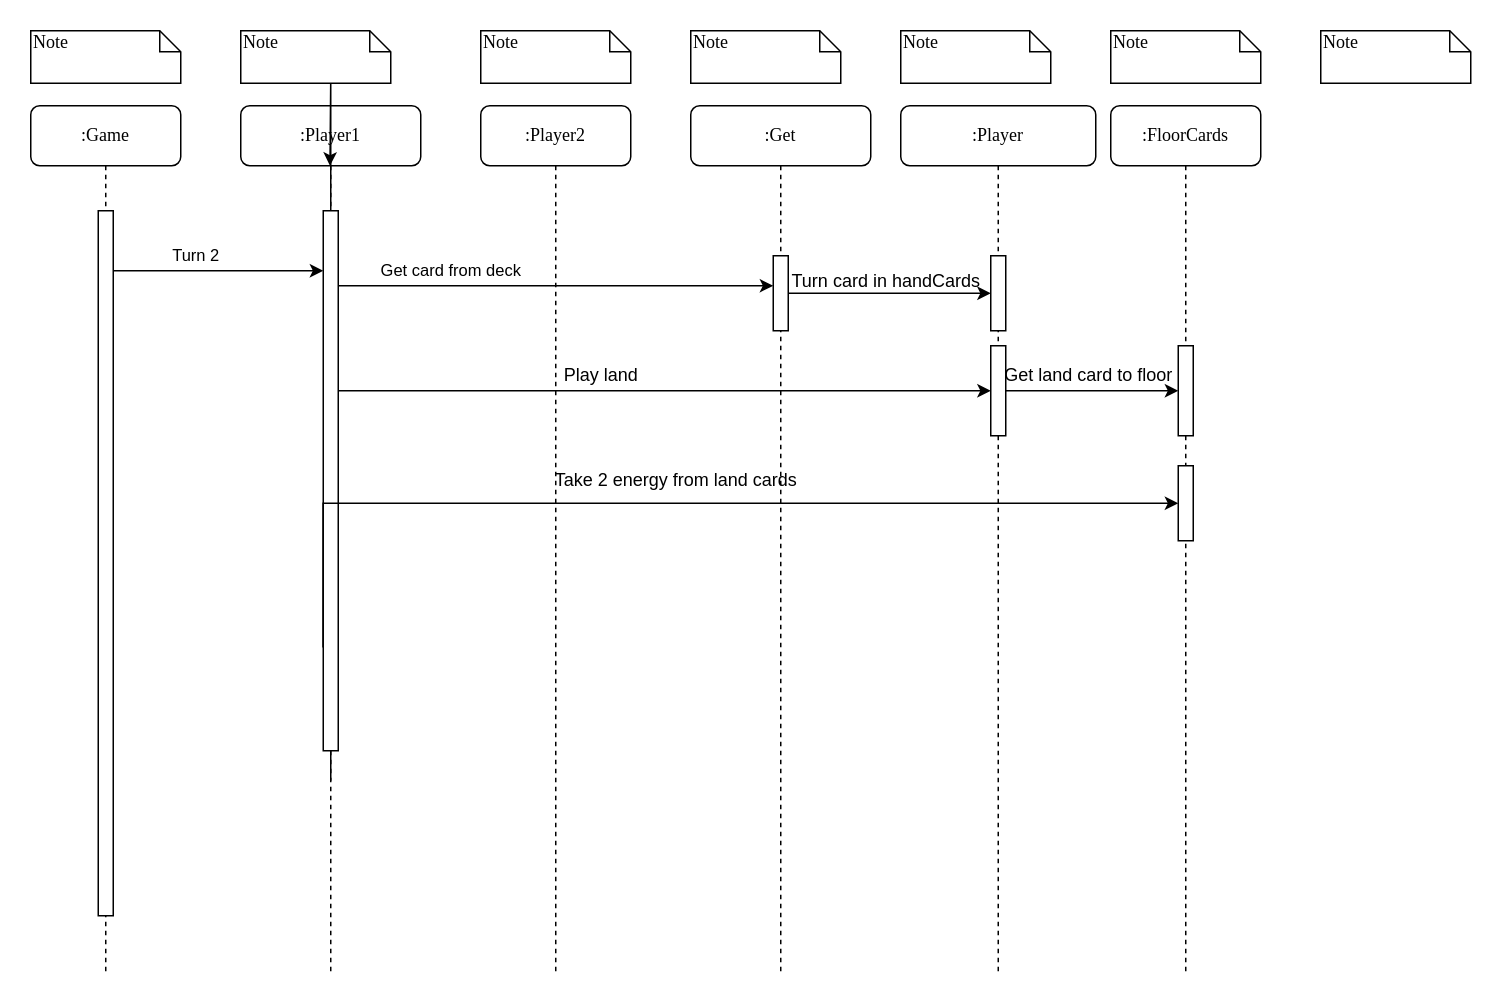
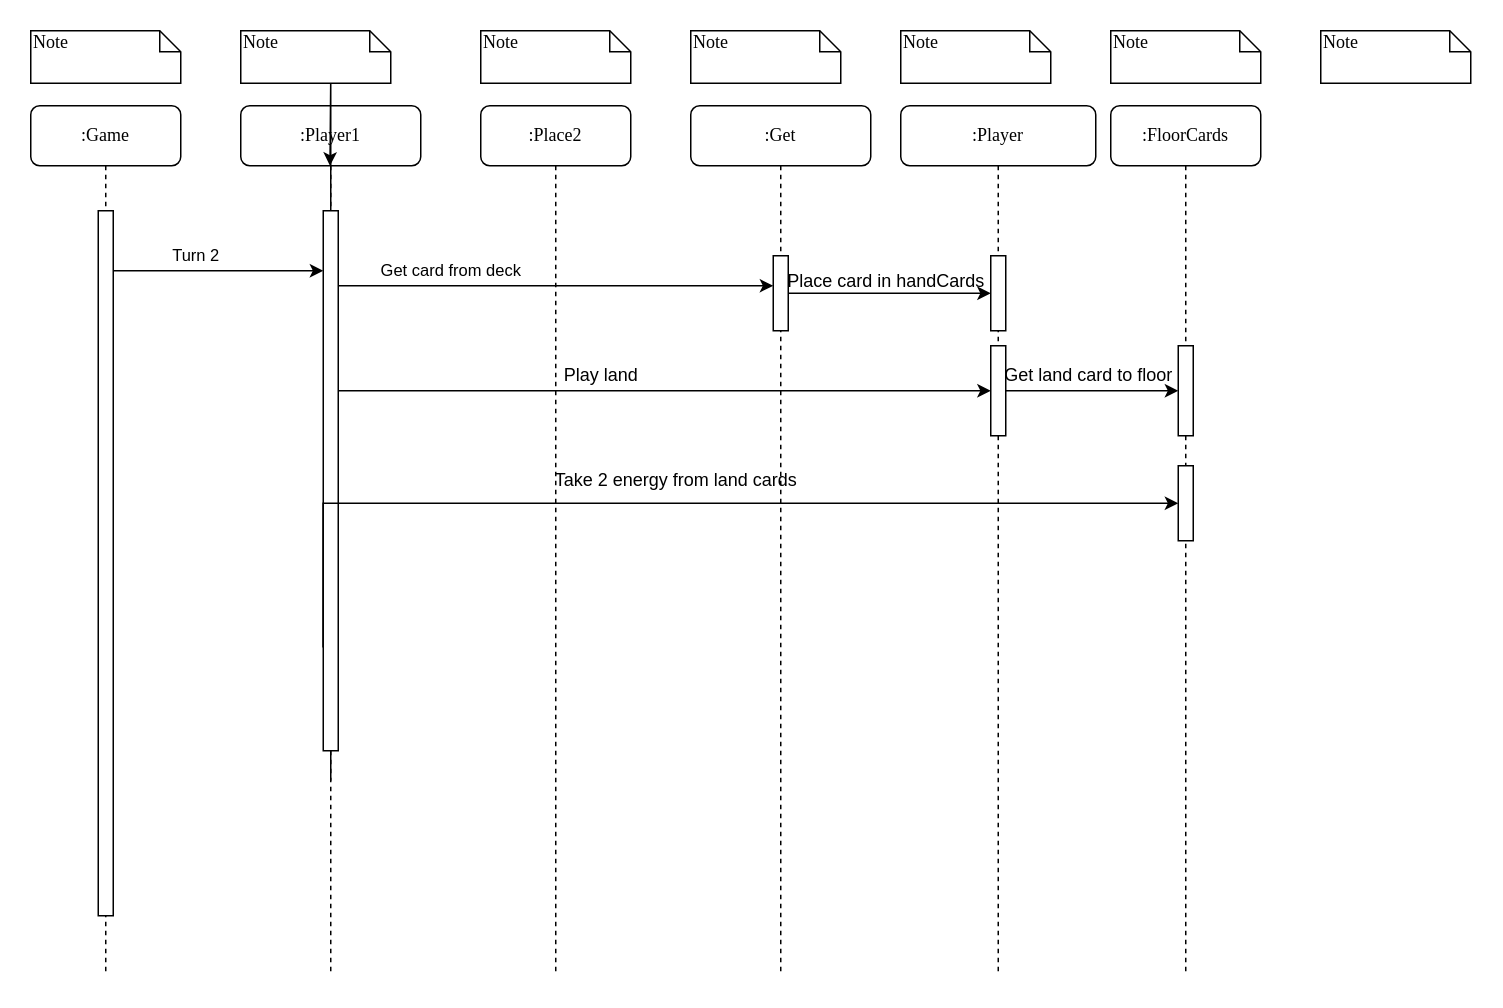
node ":Player2": label ":Player2" -> ":Place2"
node "Turn card in handCards": label "Turn card in handCards" -> "Place card in handCards"
